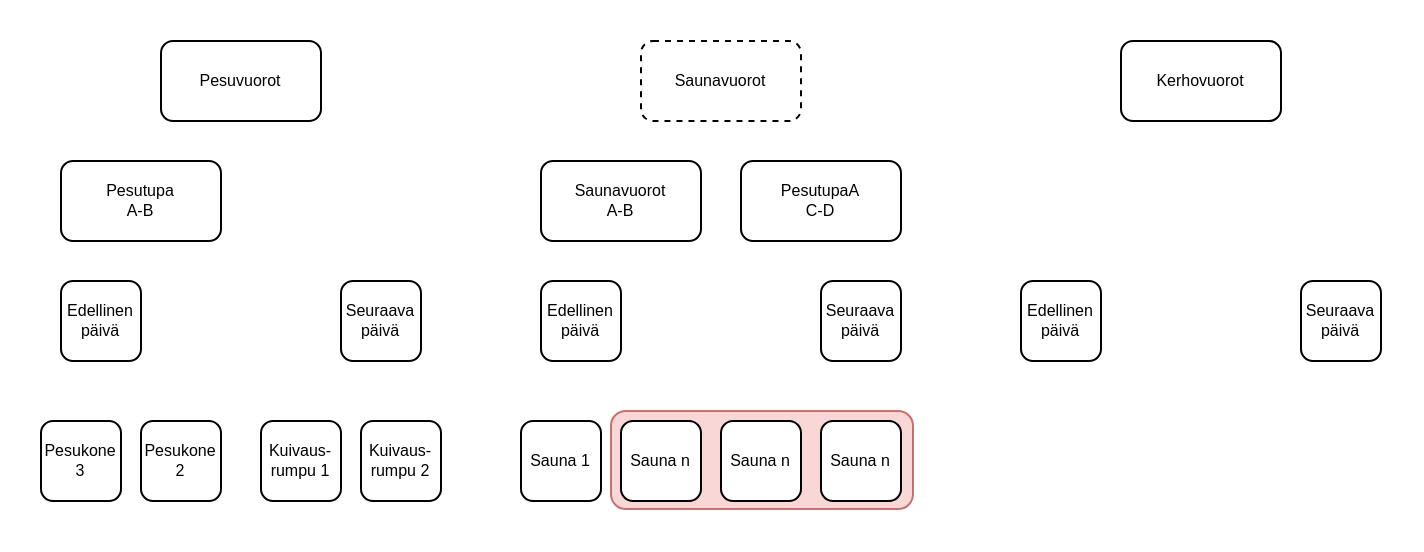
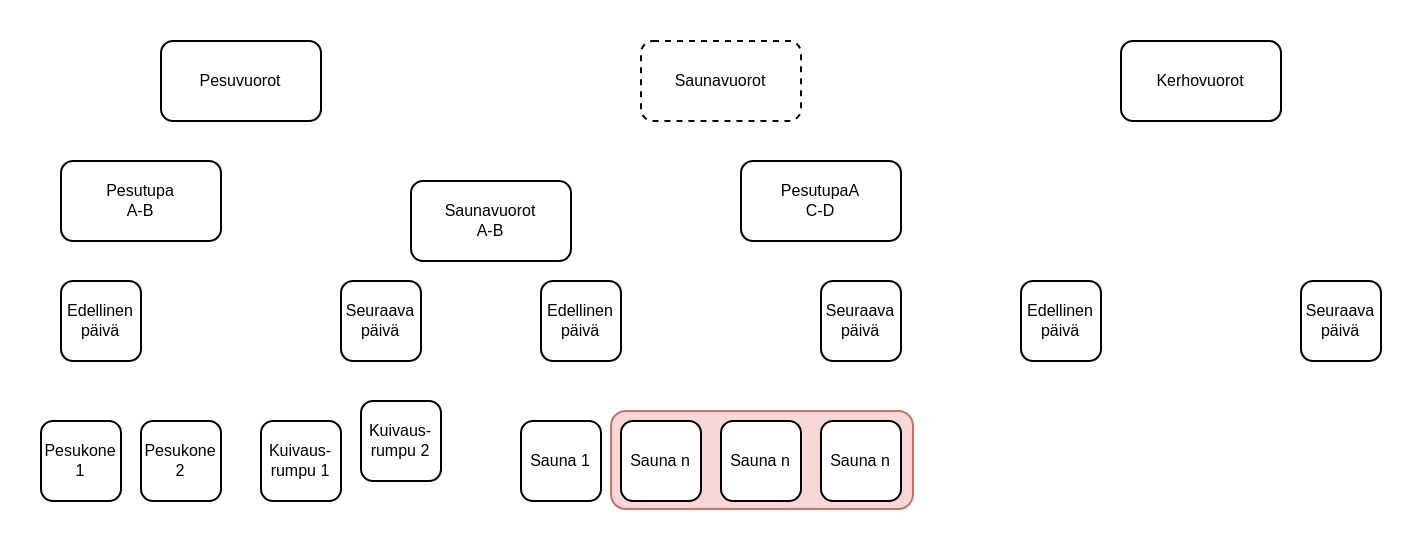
node "Saunavuorot A-B": moved (621, 201) -> (491, 221)
node "Pesukone 3": label "Pesukone 3" -> "Pesukone 1"
node "Kuivaus-rumpu 2": moved (401, 461) -> (401, 441)
